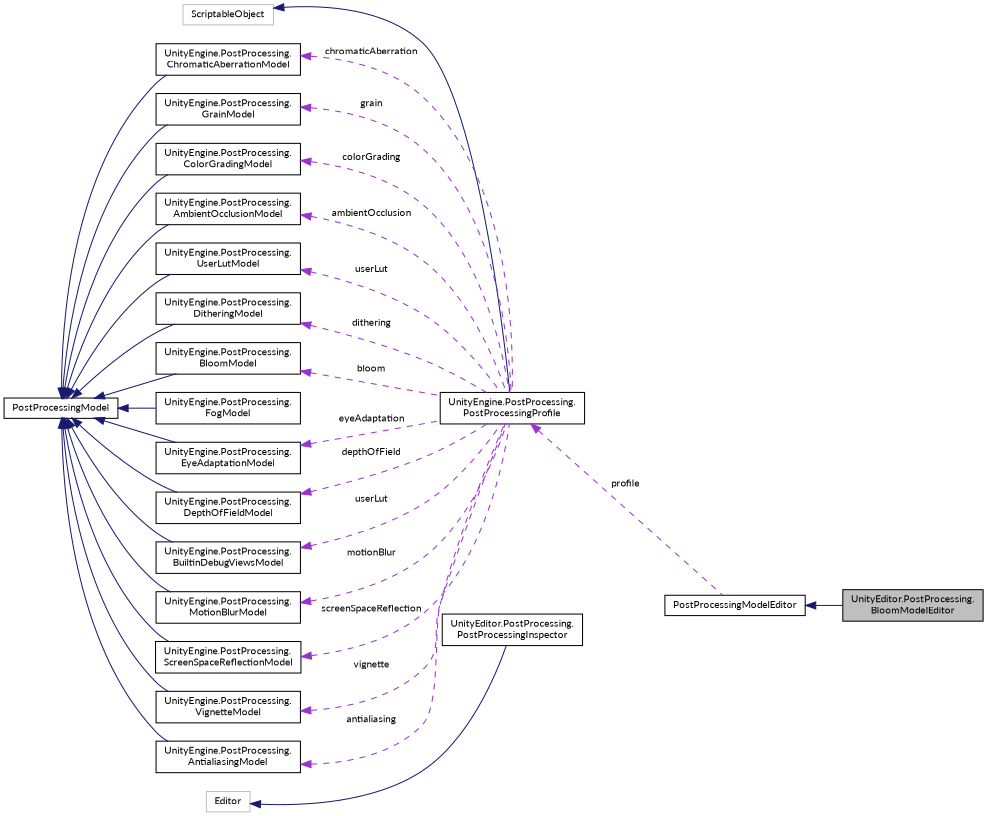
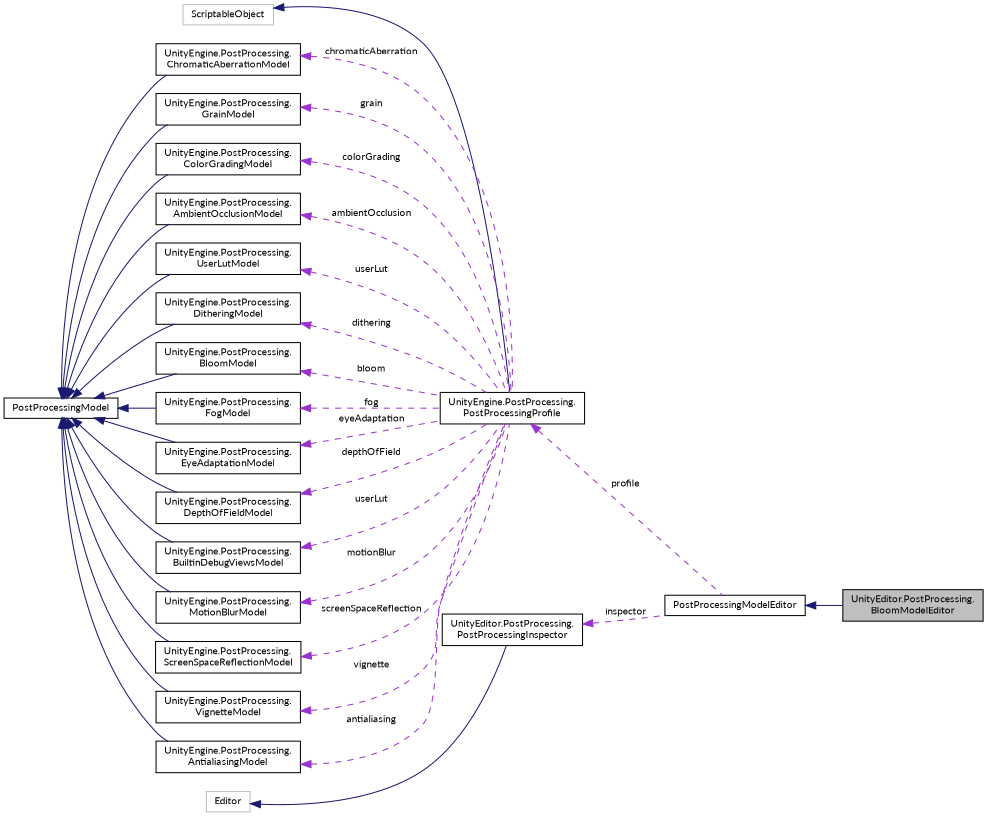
edge "UnityEngine.PostProcessing. PostProcessingProfile" -> "UnityEngine.PostProcessing. FogModel": added, label "fog"
edge "PostProcessingModelEditor" -> "UnityEditor.PostProcessing. PostProcessingInspector": added, label "inspector"
